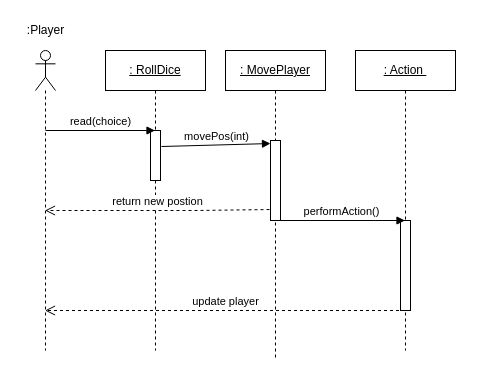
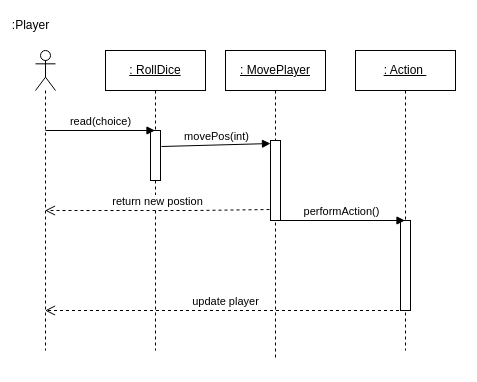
node ":Player": moved (46, 31) -> (31, 26)
